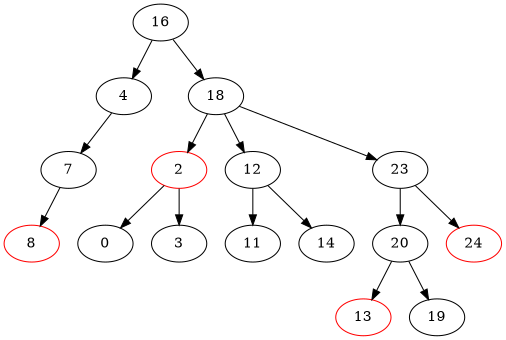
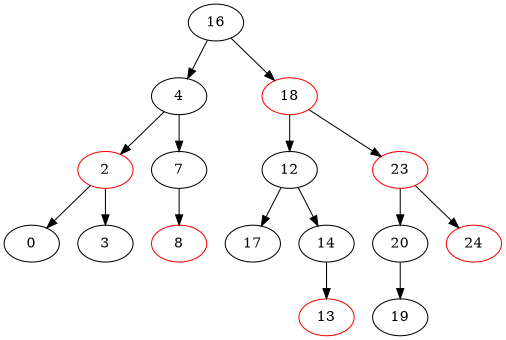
node "18": color black -> red
edge "18" -> "2": now "4" -> "2"
node "23": color black -> red
node "11": label "11" -> "17"
edge "20" -> "13": now "14" -> "13"
